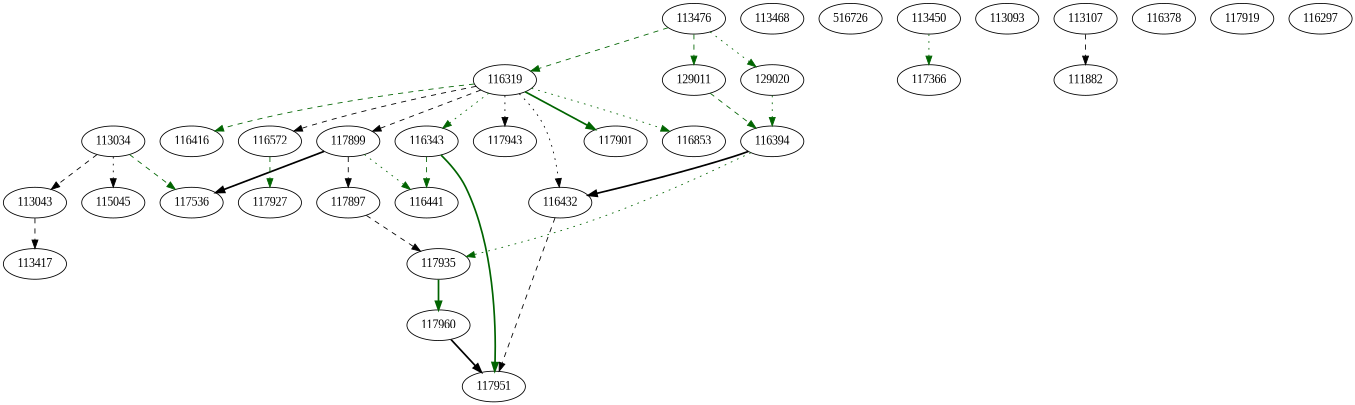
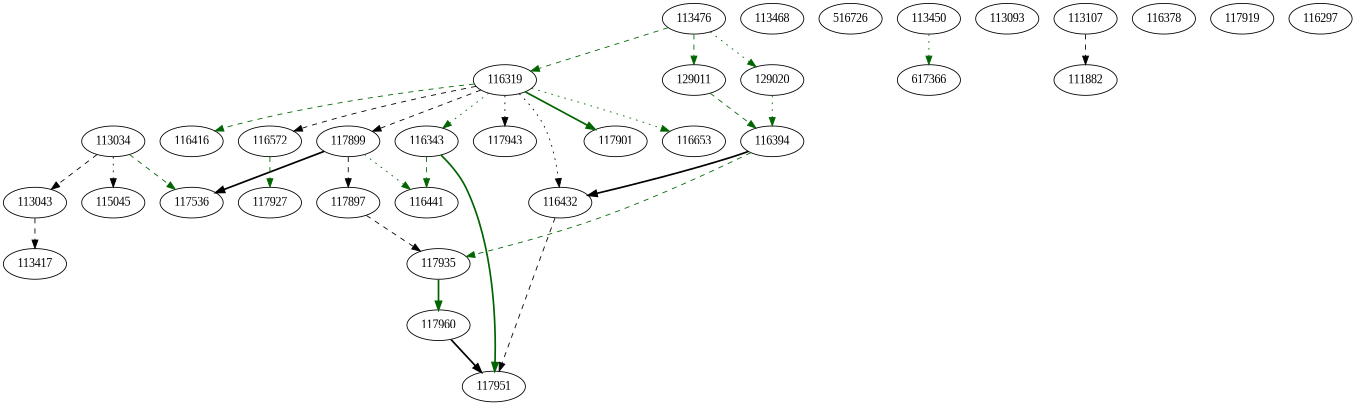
node "117366": label "117366" -> "617366"
node "116853": label "116853" -> "116653"
edge "116394" -> "117935": style dotted -> dashed
